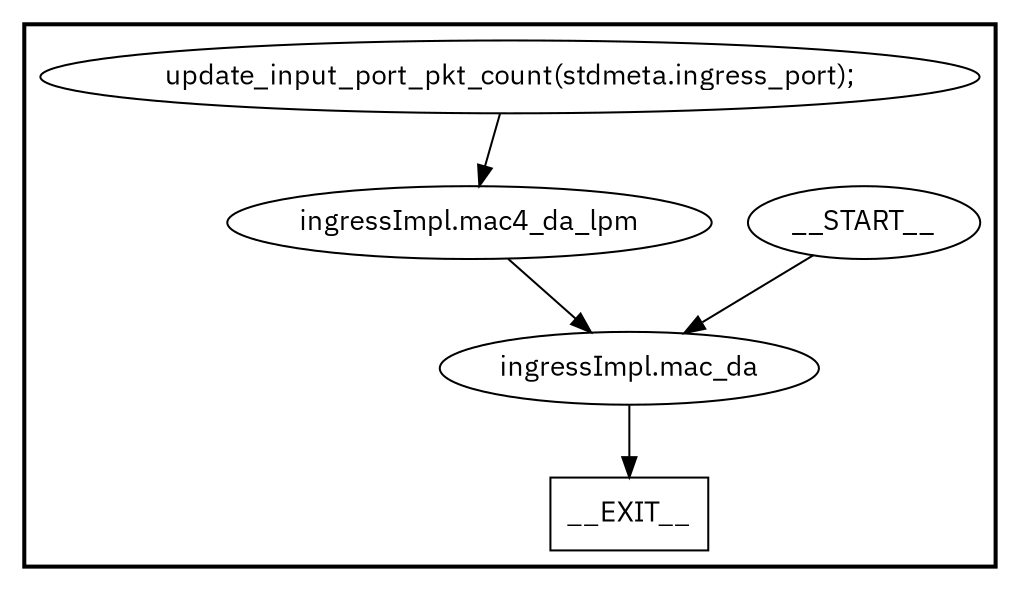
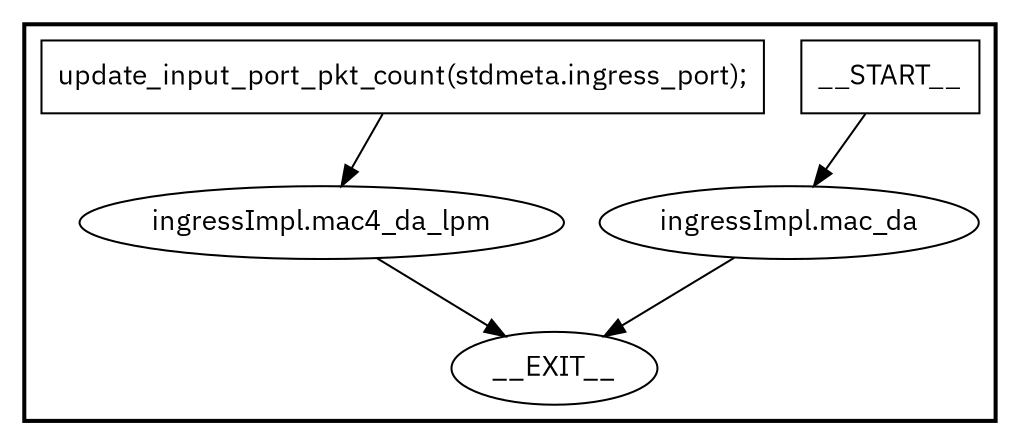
node "update_input_port_pkt_count(stdmeta.ingress_port);": shape ellipse -> box
node "__START__": shape ellipse -> box
edge "ingressImpl.mac4_da_lpm" -> "ingressImpl.mac_da": now "ingressImpl.mac4_da_lpm" -> "__EXIT__"
node "__EXIT__": shape box -> ellipse
